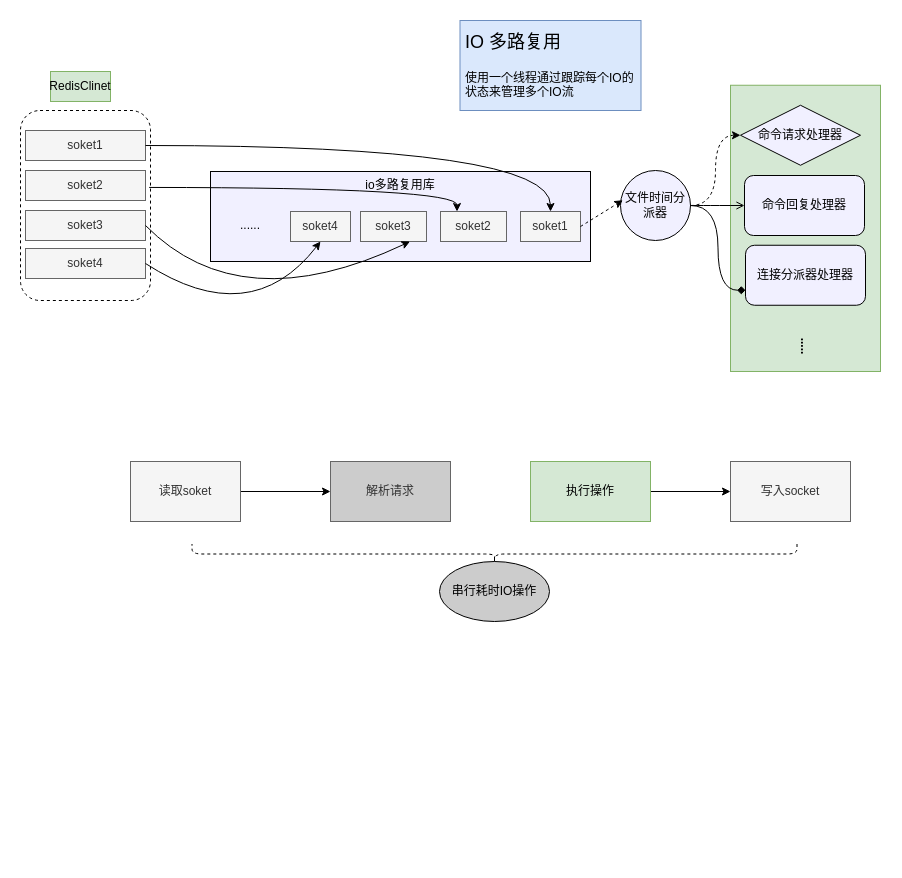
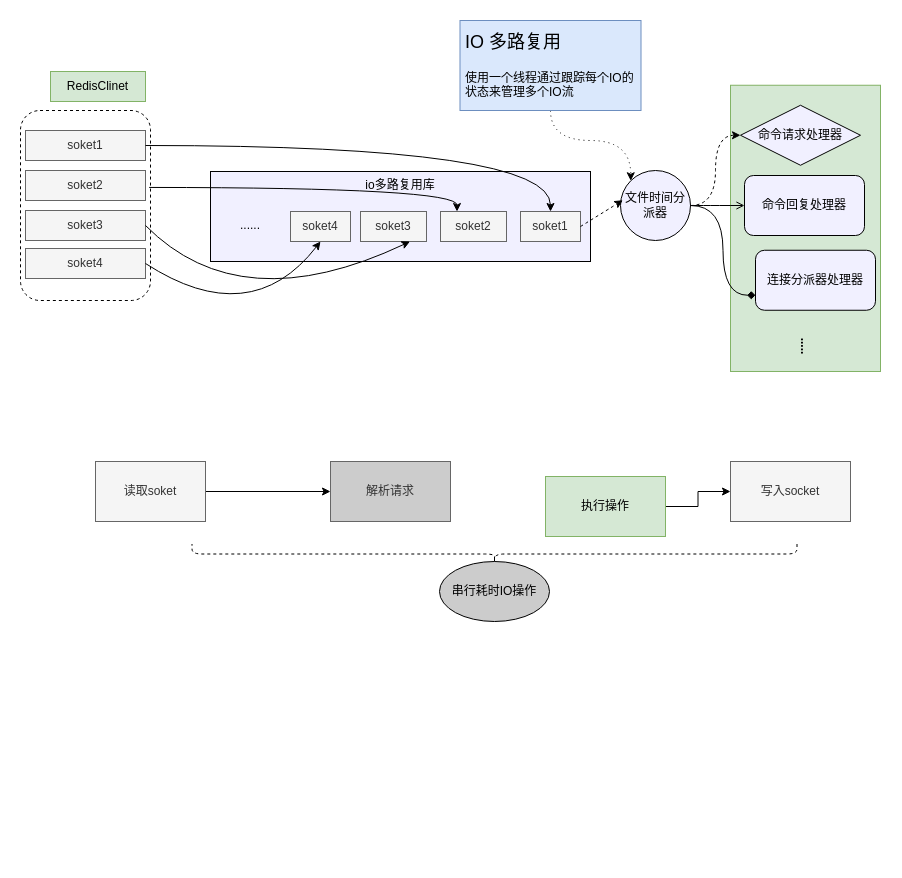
node "RedisClinet": size 60x30 -> 95x30
edge "IO 多路复用使用一个线程通过跟踪每个IO的状态来管理多个IO流" -> "文件时间分派器": added
node "连接分派器处理器": moved (806, 275) -> (816, 280)
node "读取soket": moved (186, 492) -> (151, 492)
node "执行操作": moved (591, 492) -> (606, 507)
